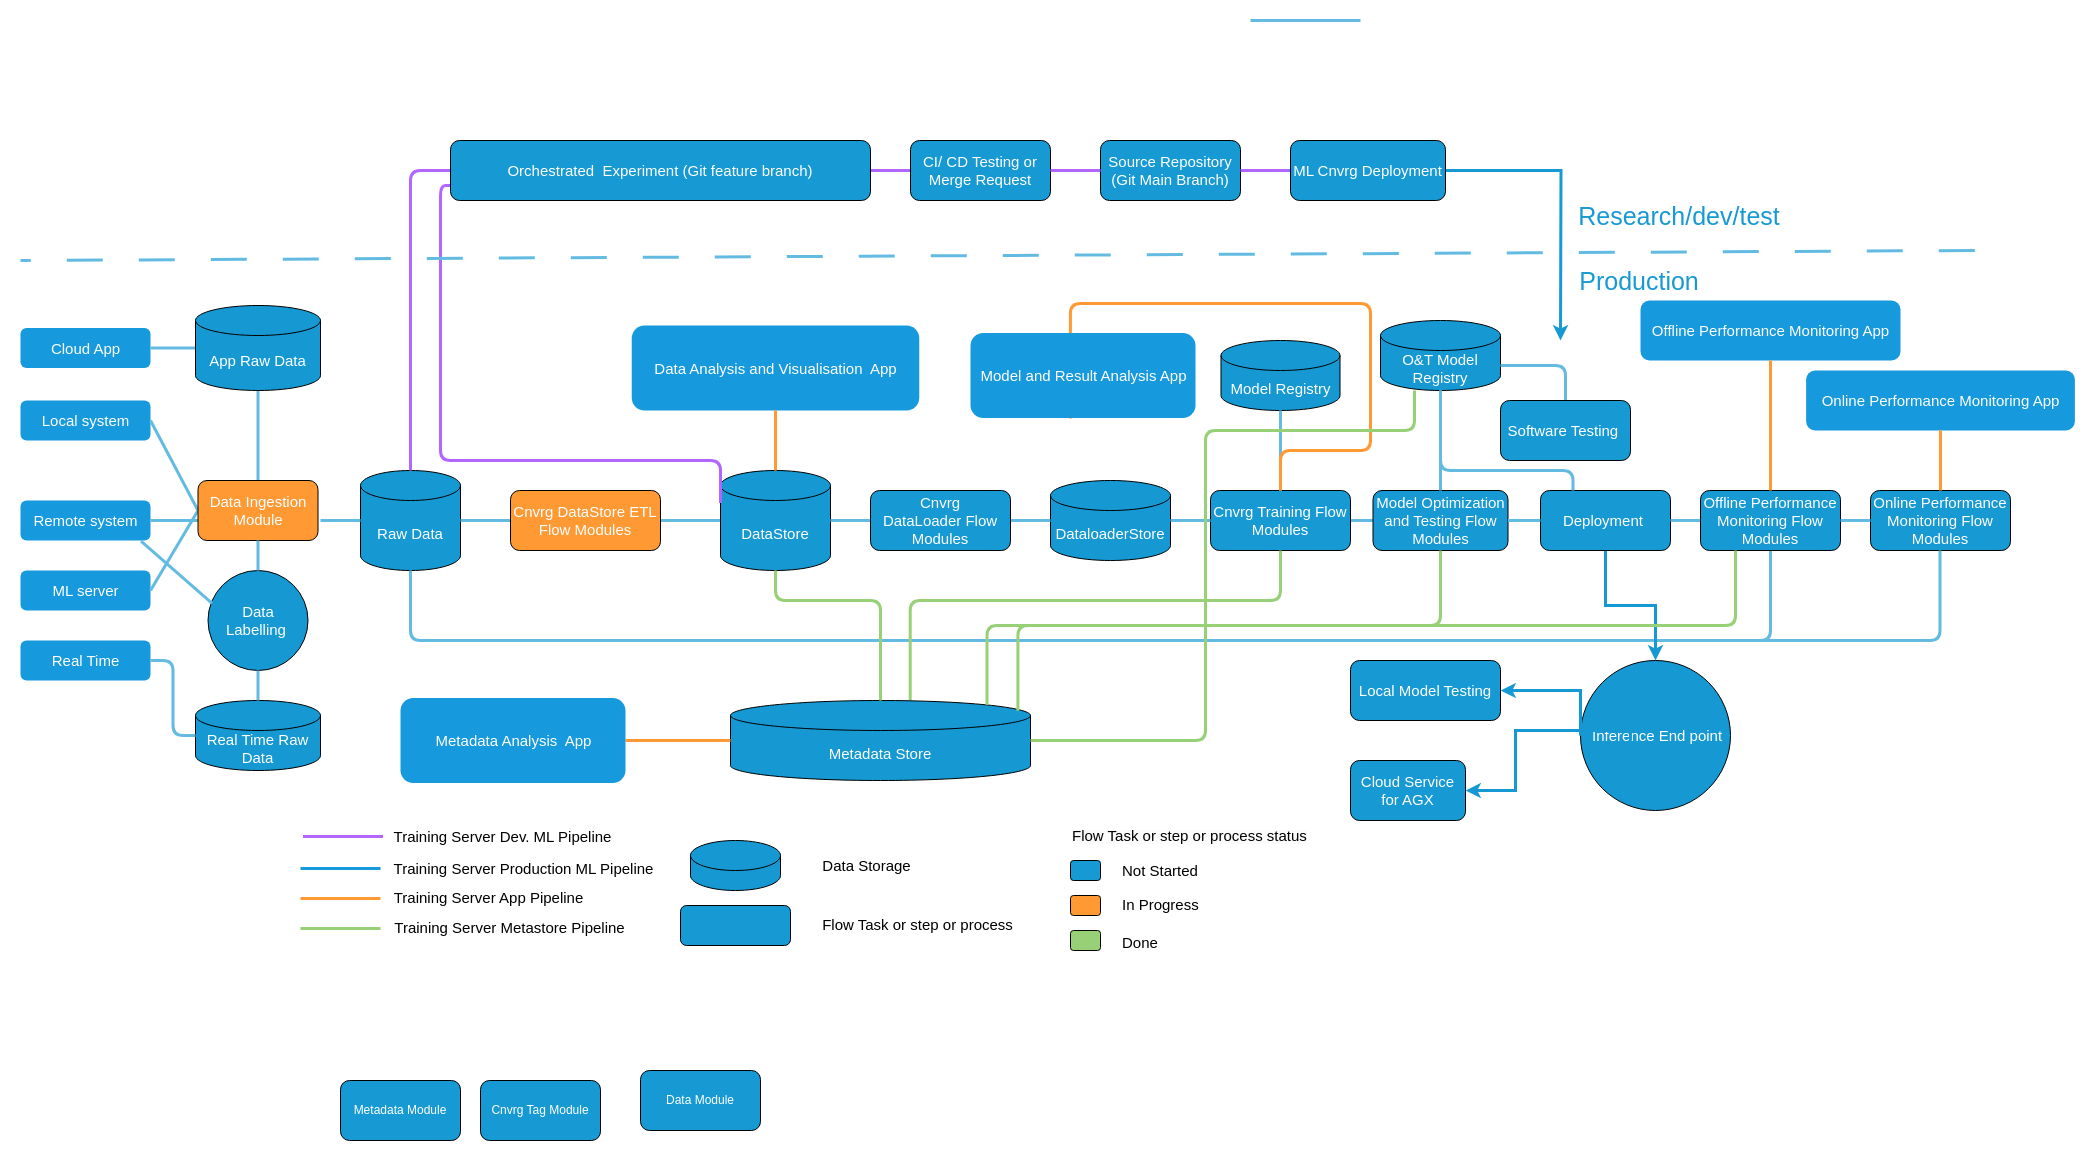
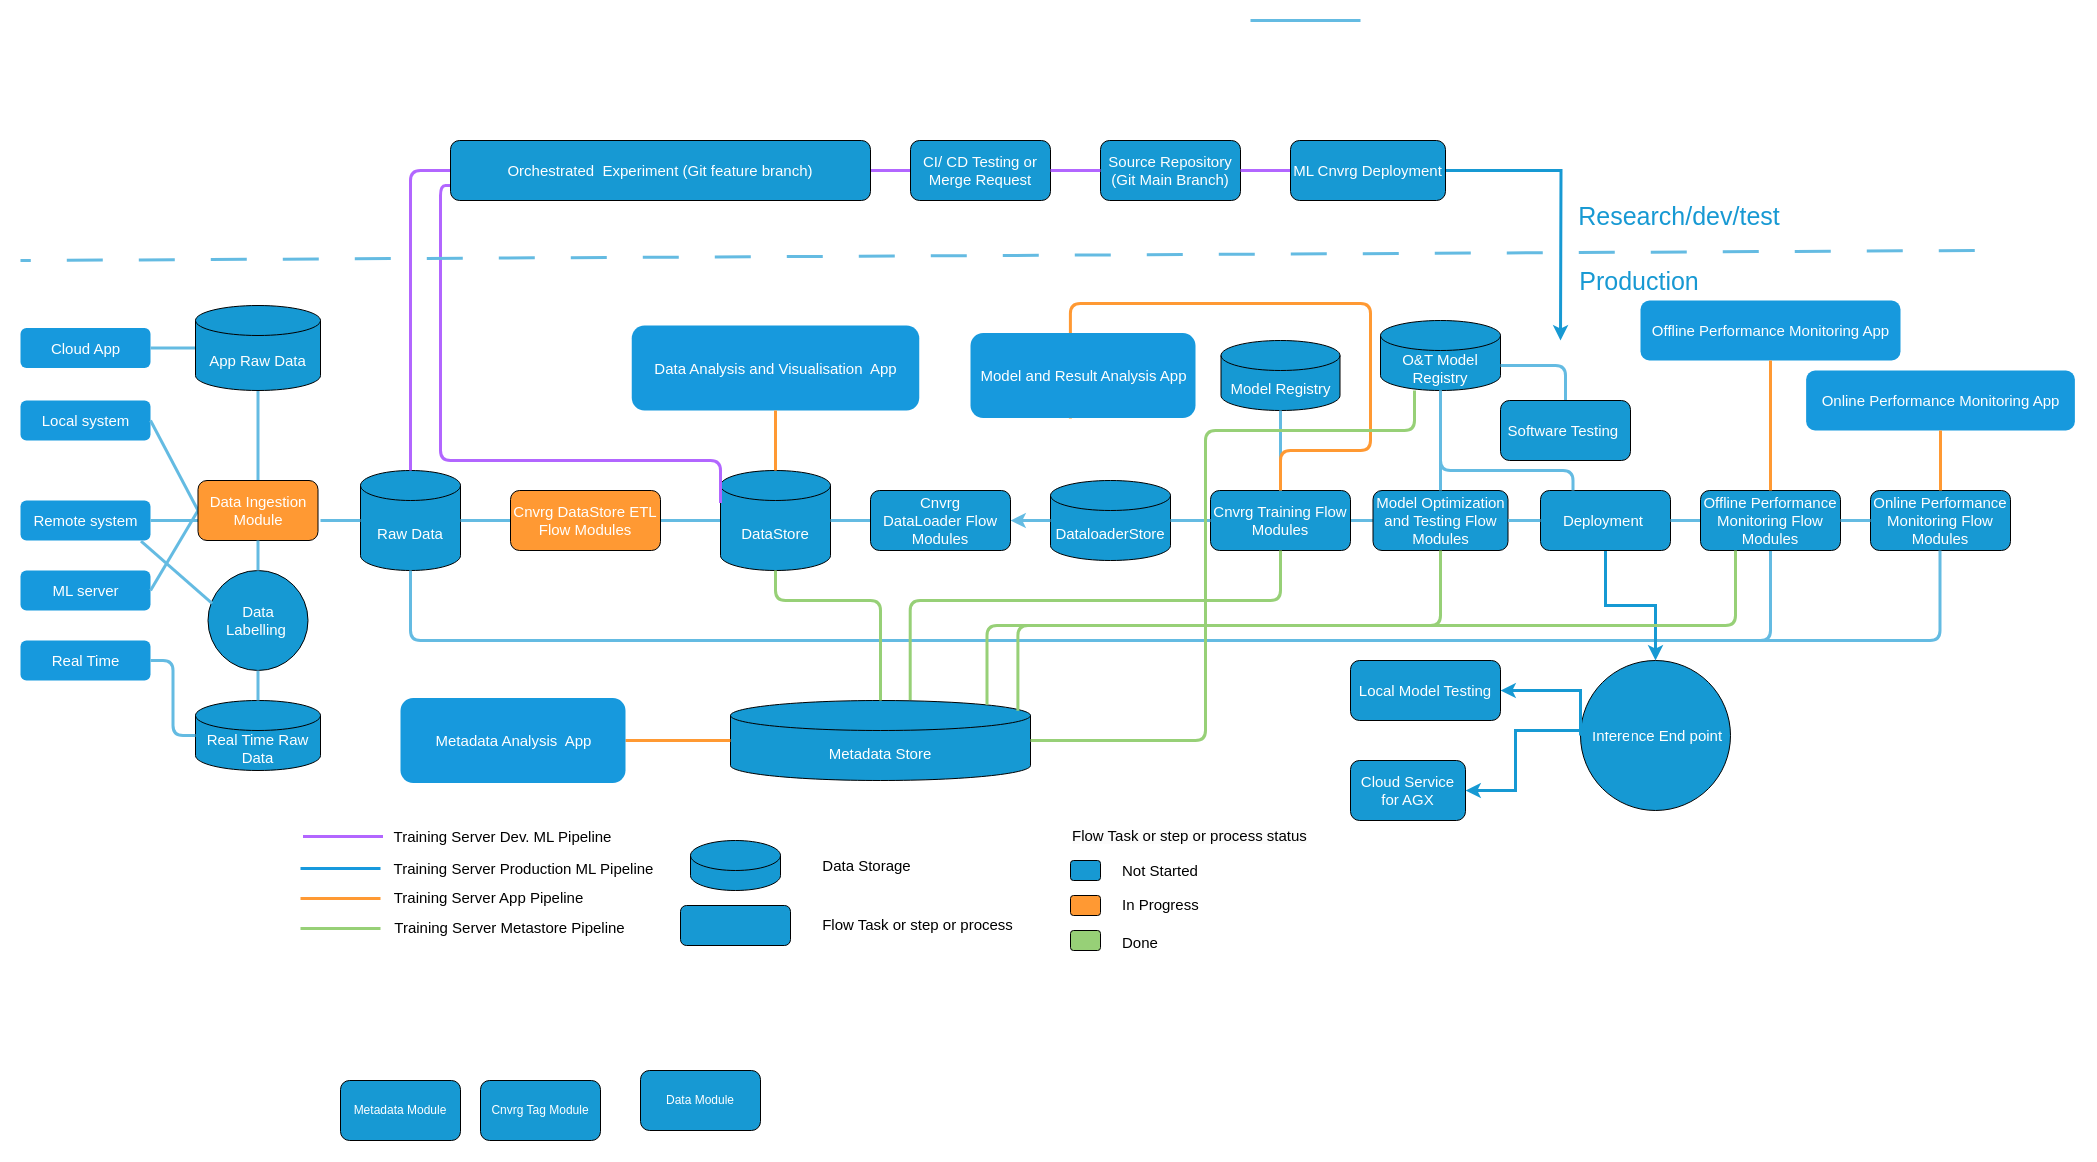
edge "Cnvrg DataLoader Flow Modules" -- "DataloaderStore": arrowhead none -> classic
